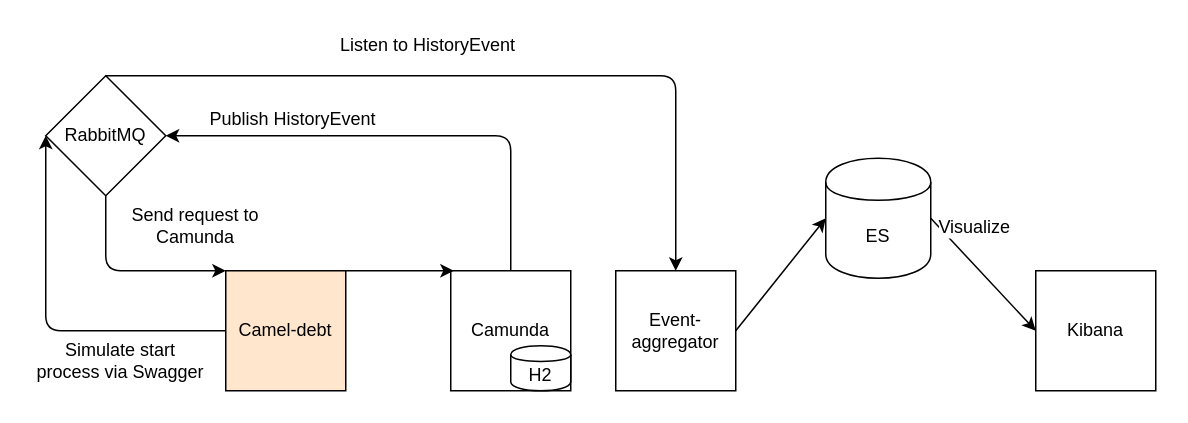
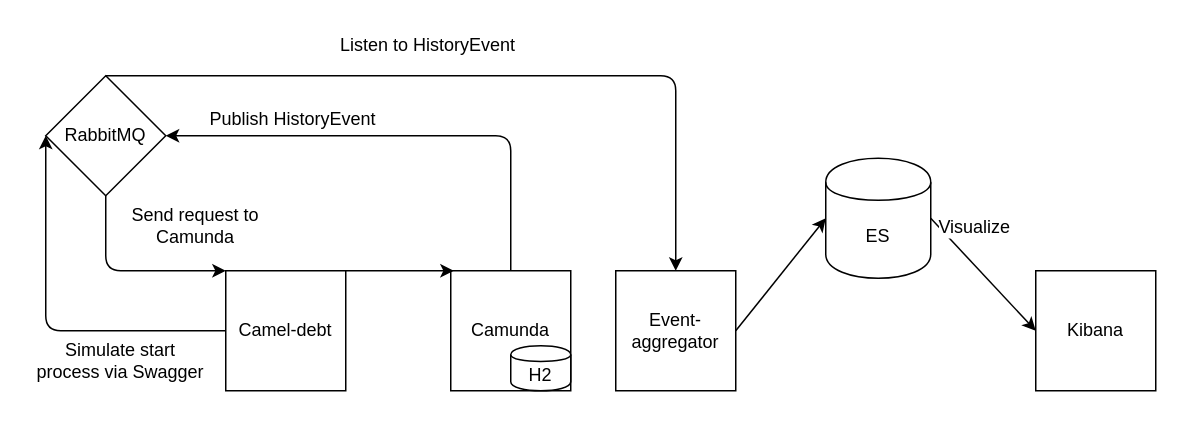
node "Camel-debt": fillcolor #ffe6cc -> #ffffff
